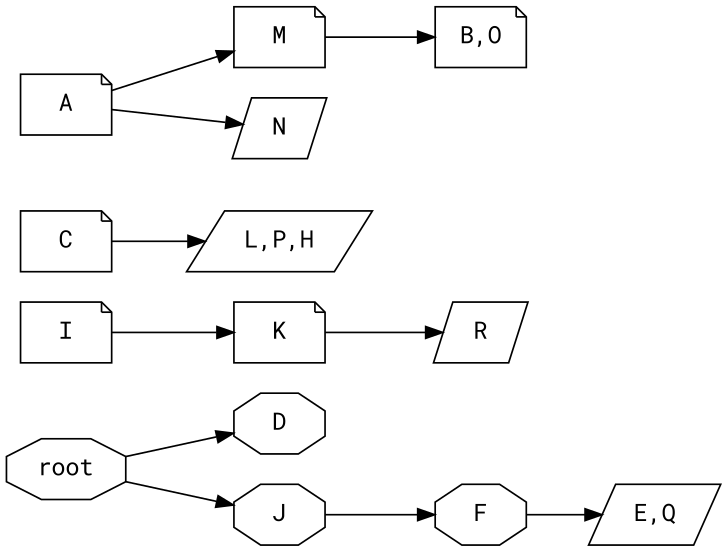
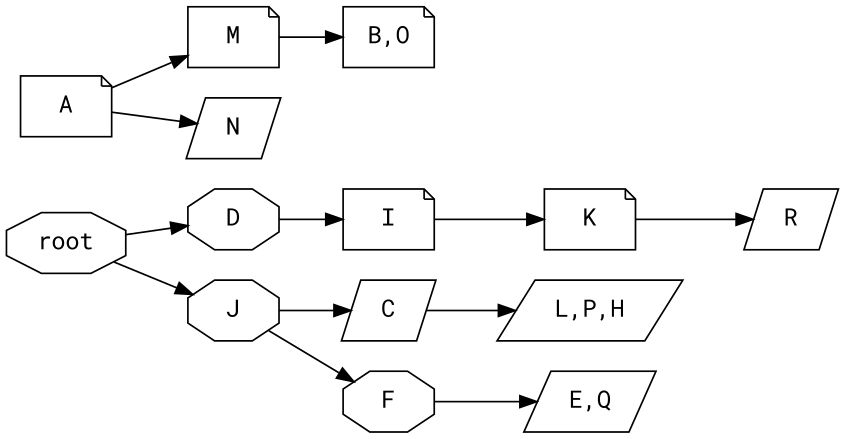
edge "D" -> "I": added
node "C": shape note -> parallelogram
edge "J" -> "C": added
